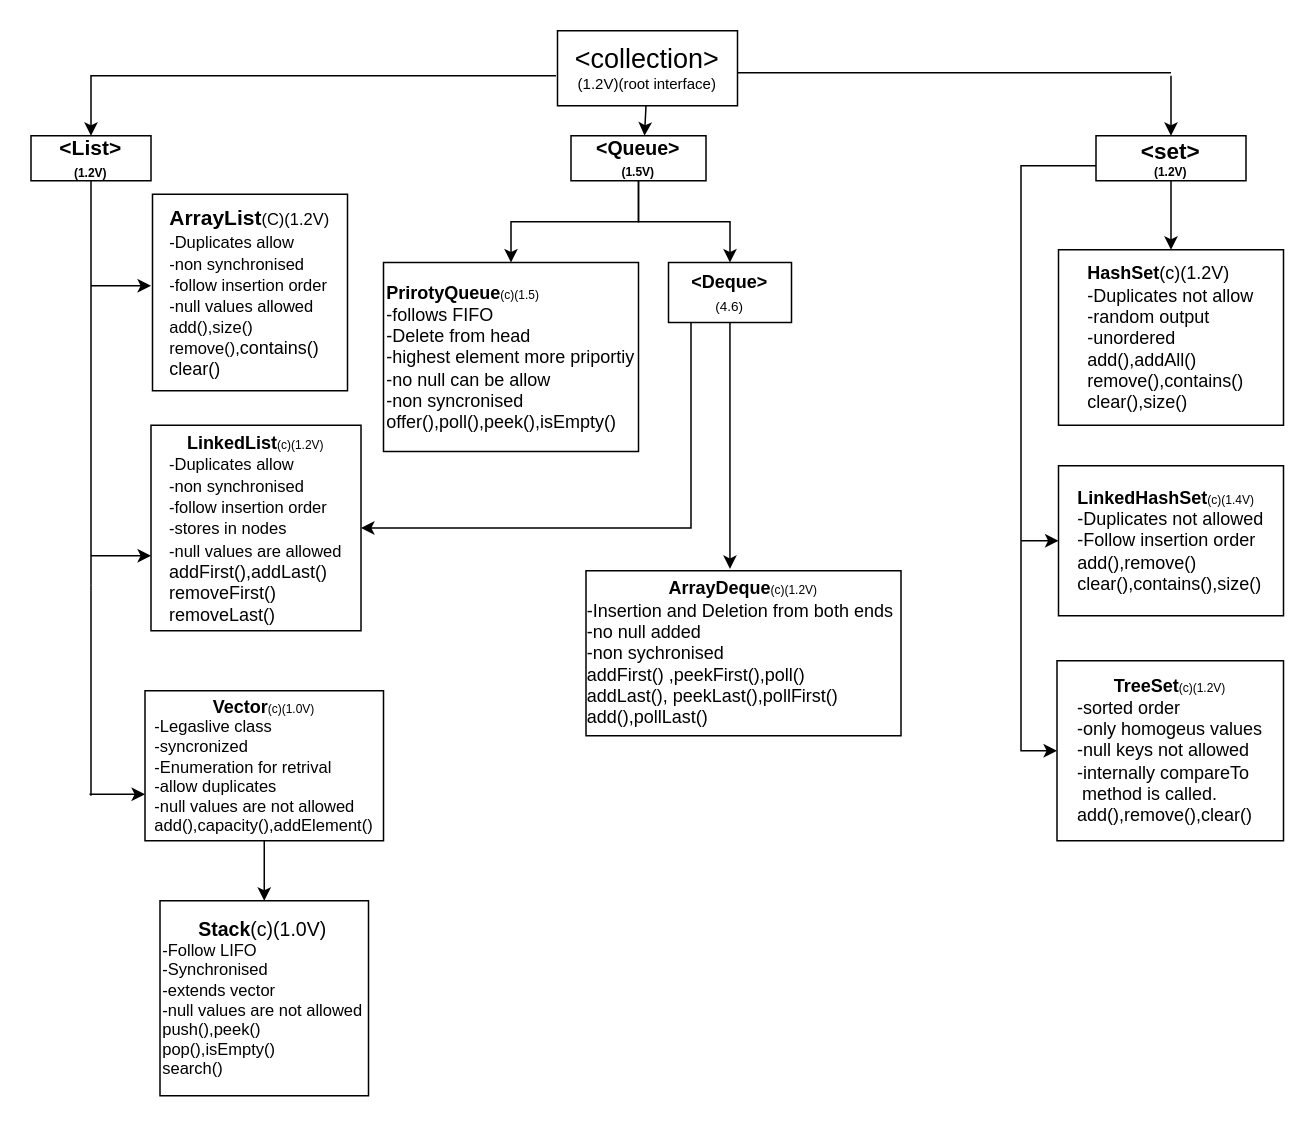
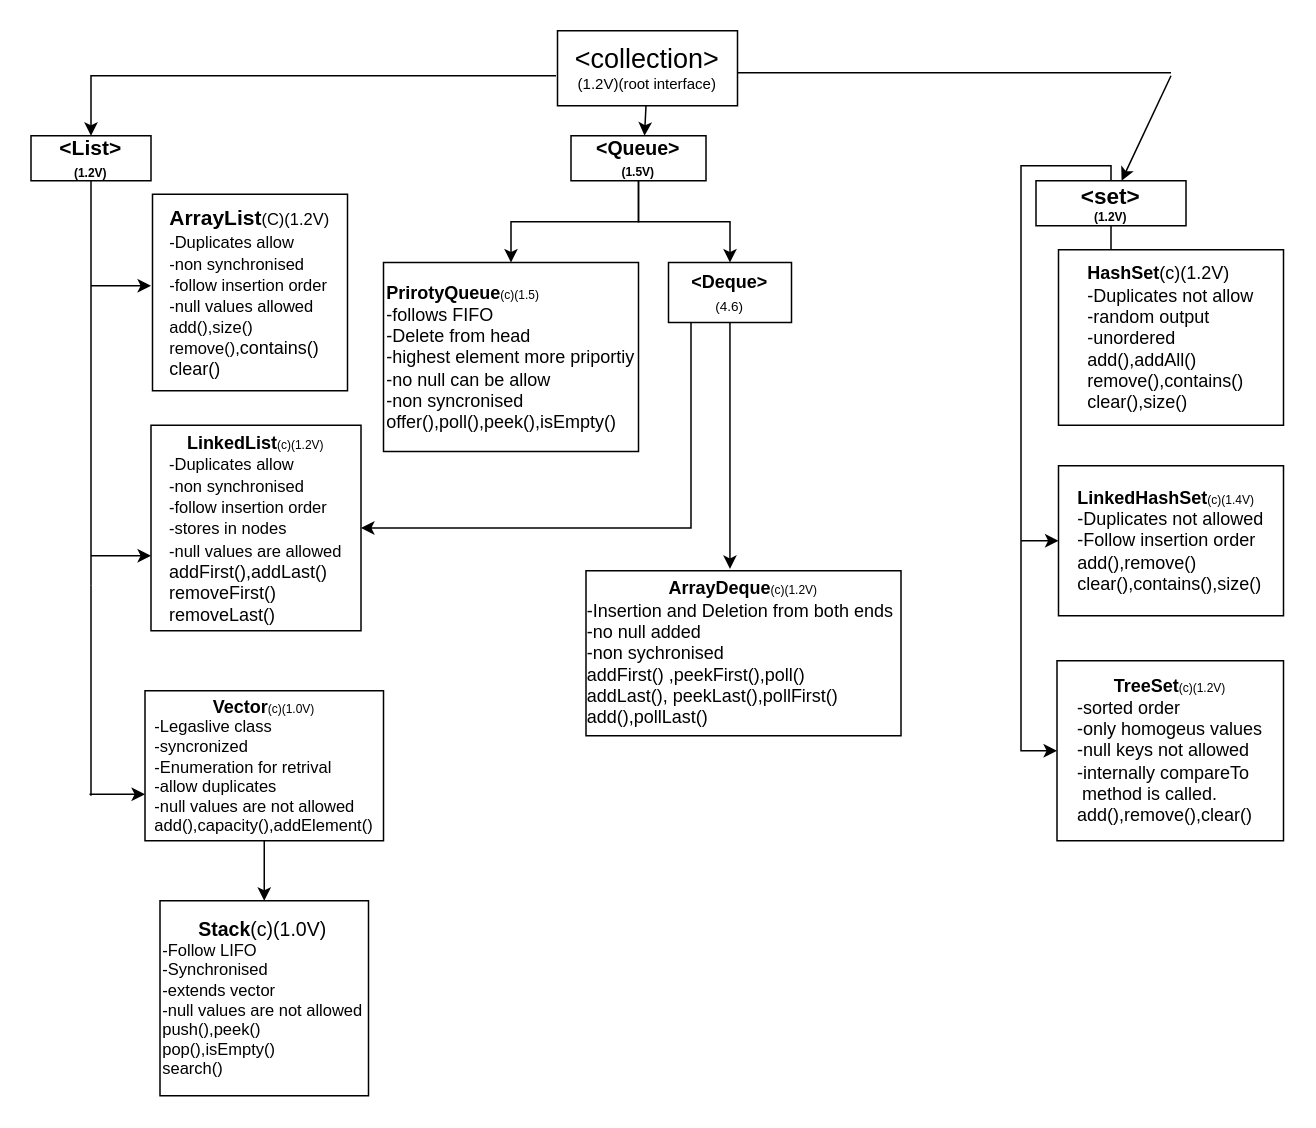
node "<set> (1.2V)": moved (1171, 158) -> (1111, 203)
